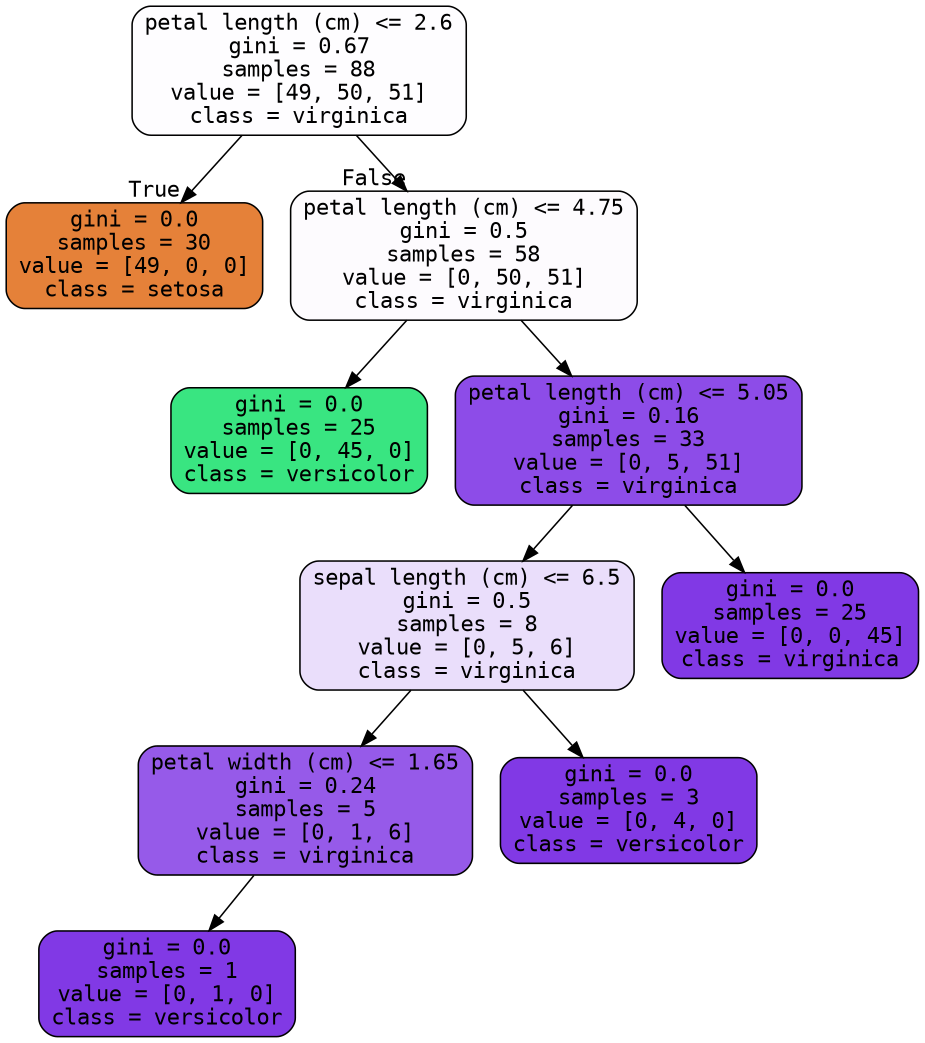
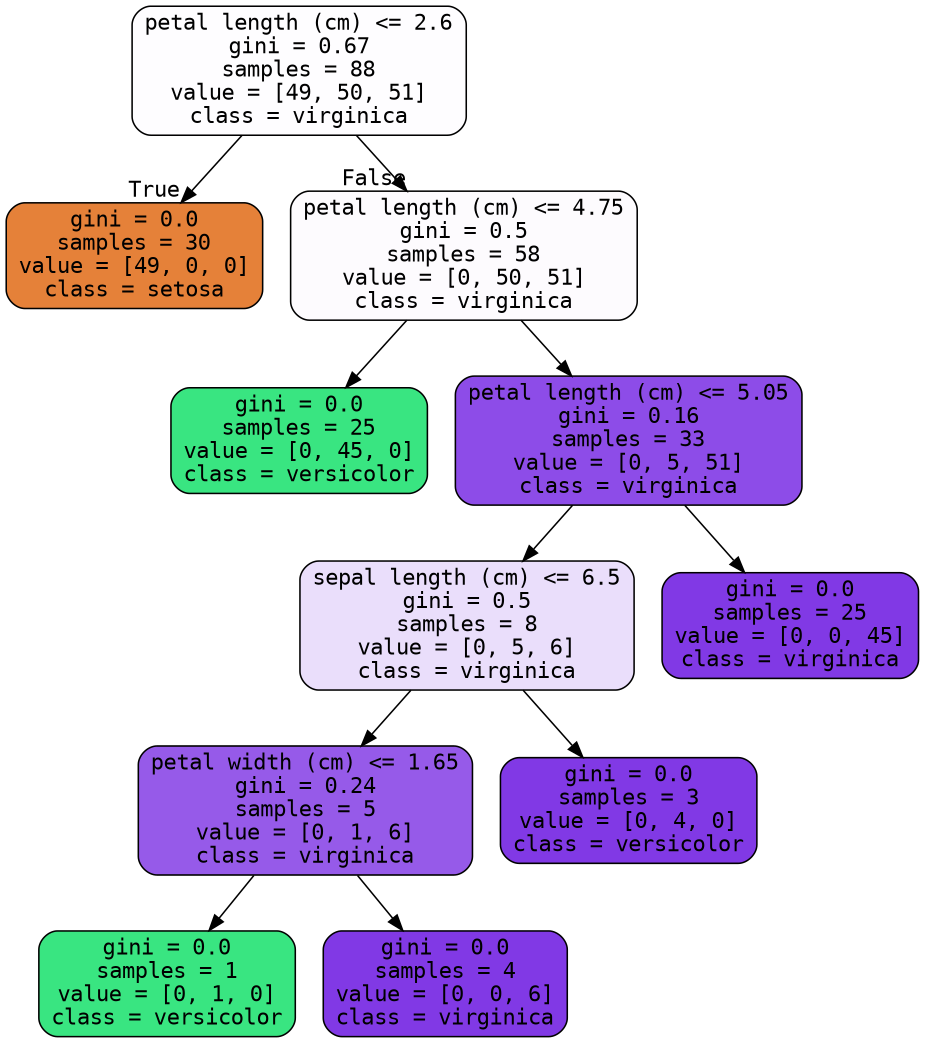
node "gini = 0.0 samples = 1 value = [0, 1, 0] class = versicolor": fillcolor #8139e5 -> #39e581
node "gini = 0.0 samples = 4 value = [0, 0, 6] class = virginica": added
